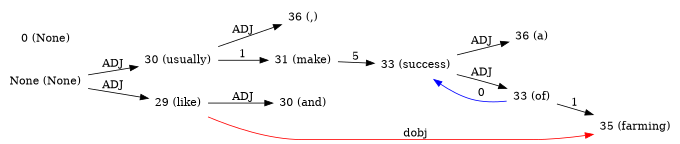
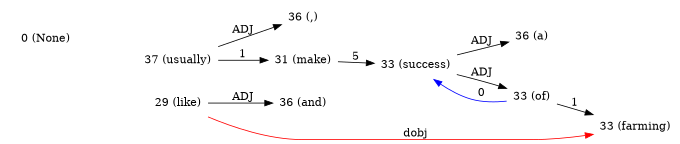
node "30 (usually)": label "30 (usually)" -> "37 (usually)"
node "None (None)": removed
node "30 (and)": label "30 (and)" -> "36 (and)"
node "35 (farming)": label "35 (farming)" -> "33 (farming)"
